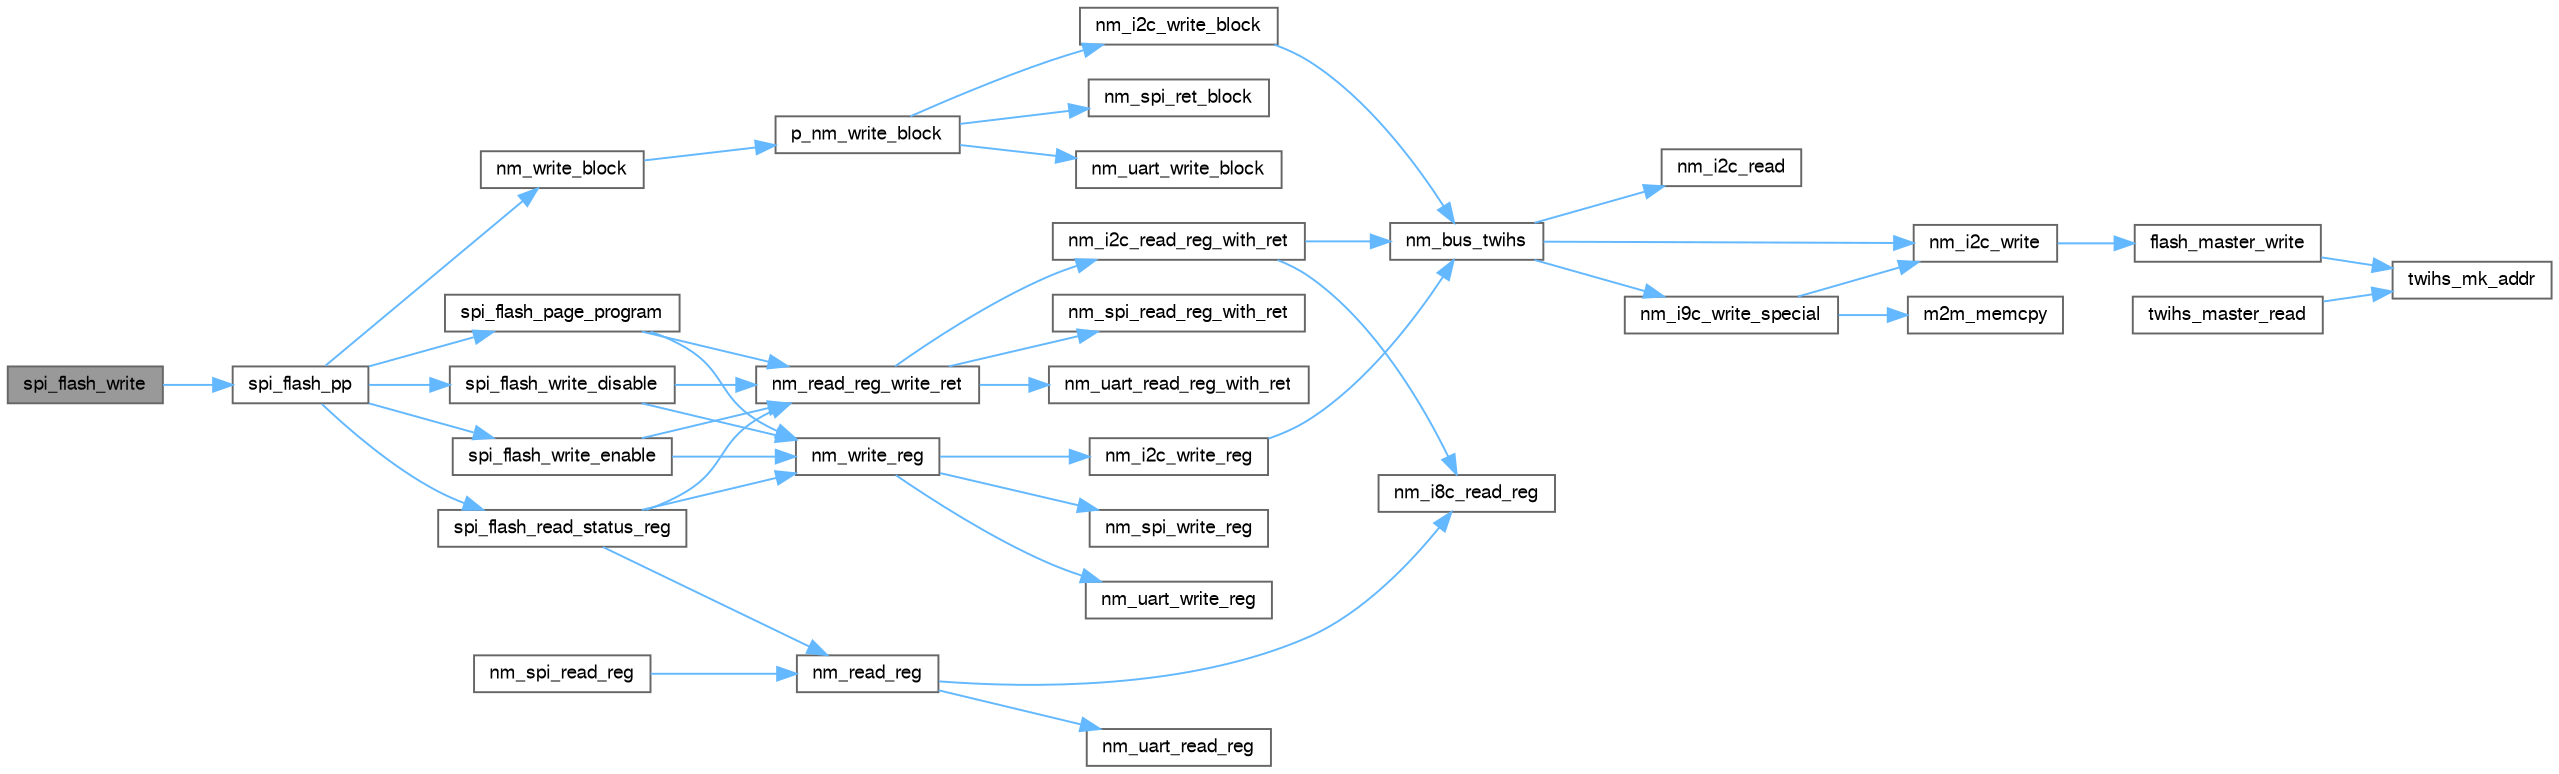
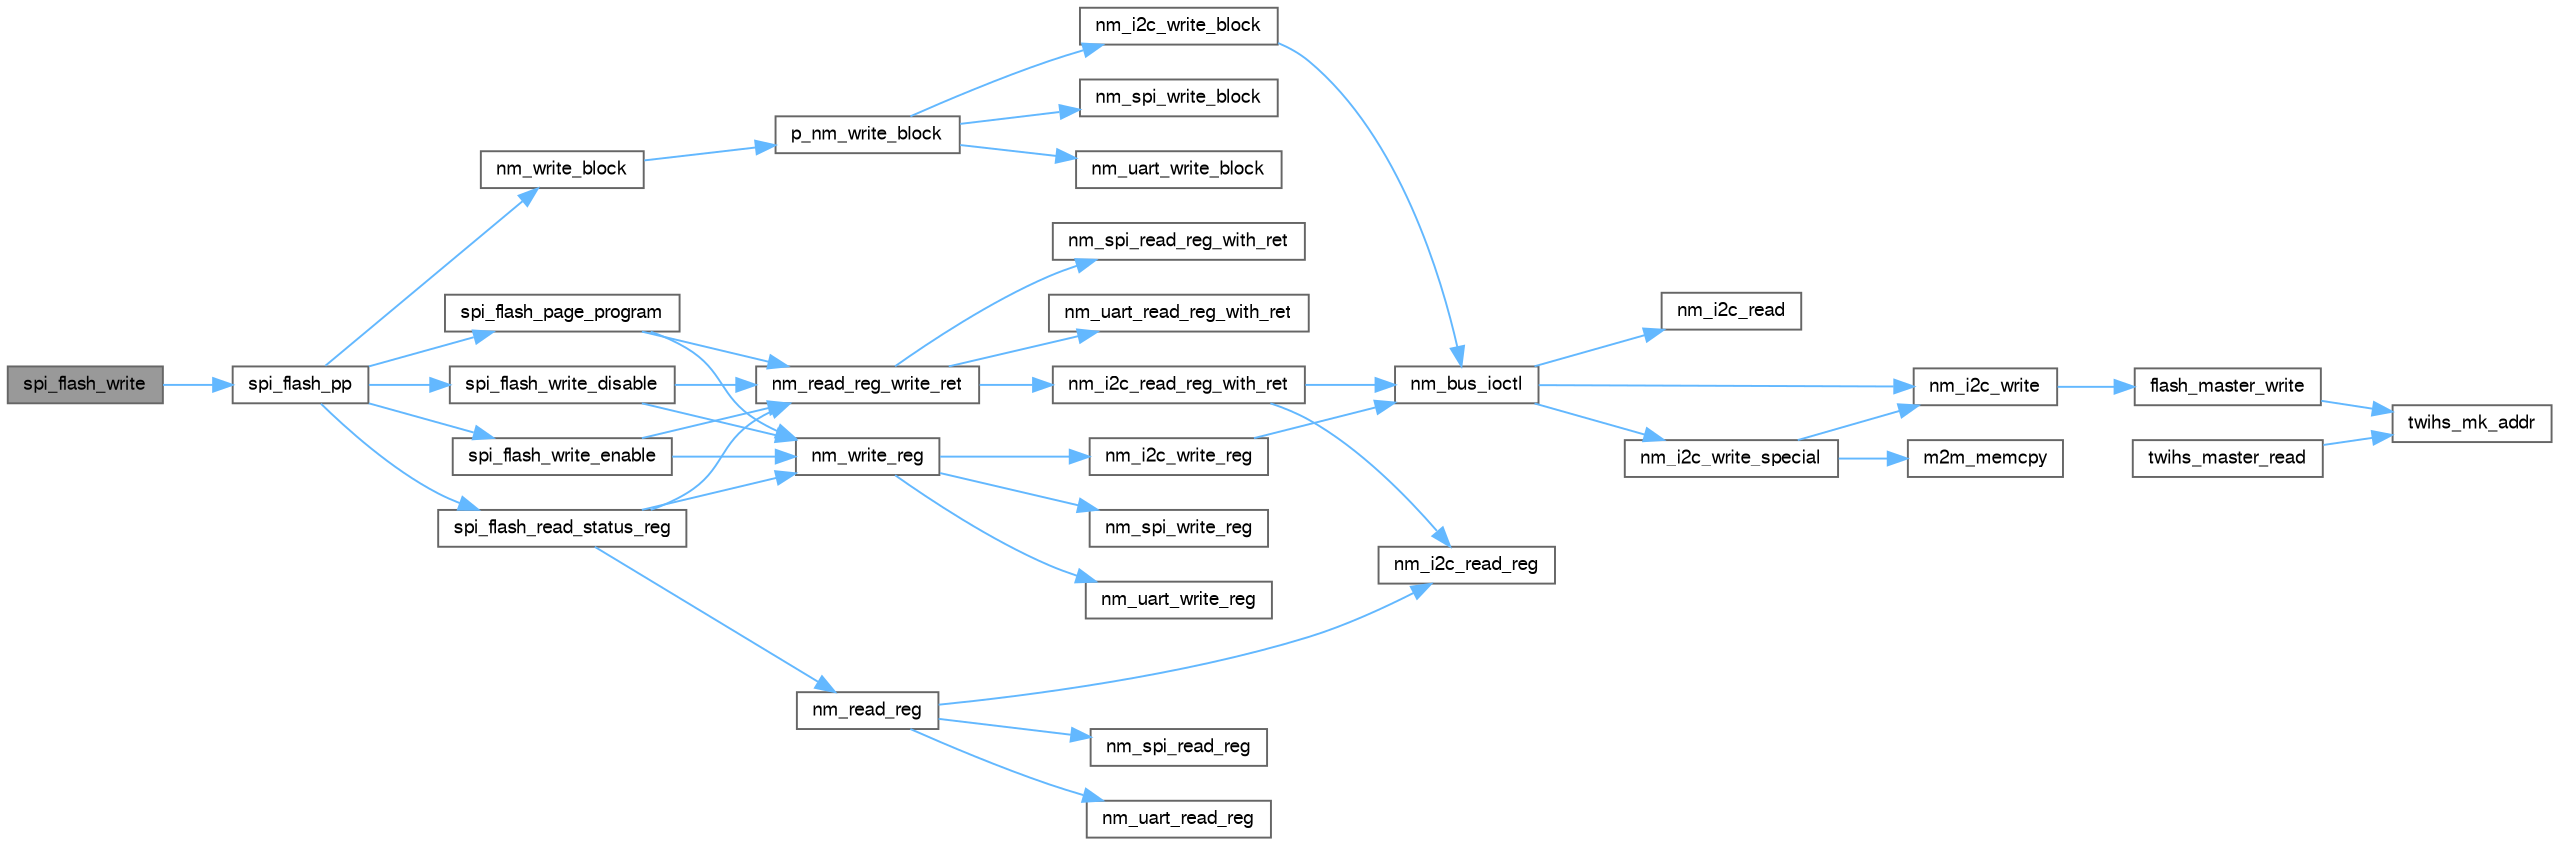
node "nm_spi_ret_block": label "nm_spi_ret_block" -> "nm_spi_write_block"
node "nm_bus_twihs": label "nm_bus_twihs" -> "nm_bus_ioctl"
node "nm_i9c_write_special": label "nm_i9c_write_special" -> "nm_i2c_write_special"
node "nm_i8c_read_reg": label "nm_i8c_read_reg" -> "nm_i2c_read_reg"
edge "nm_spi_read_reg" -> "nm_read_reg": reversed
